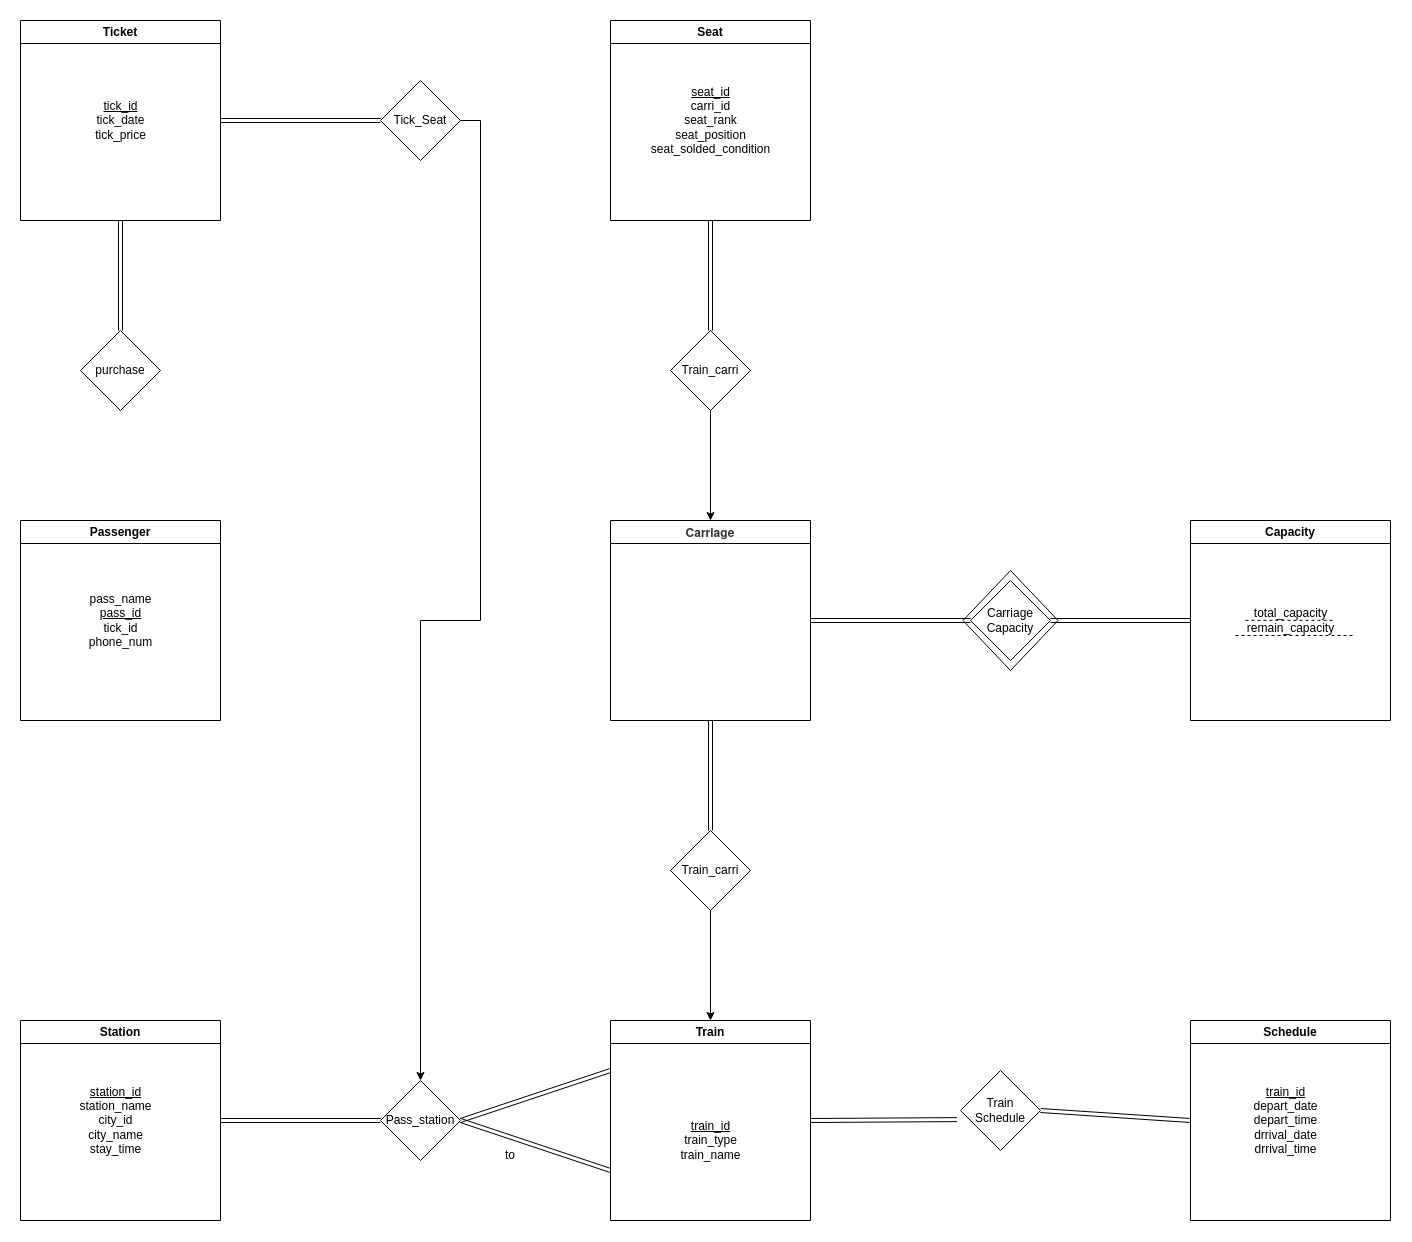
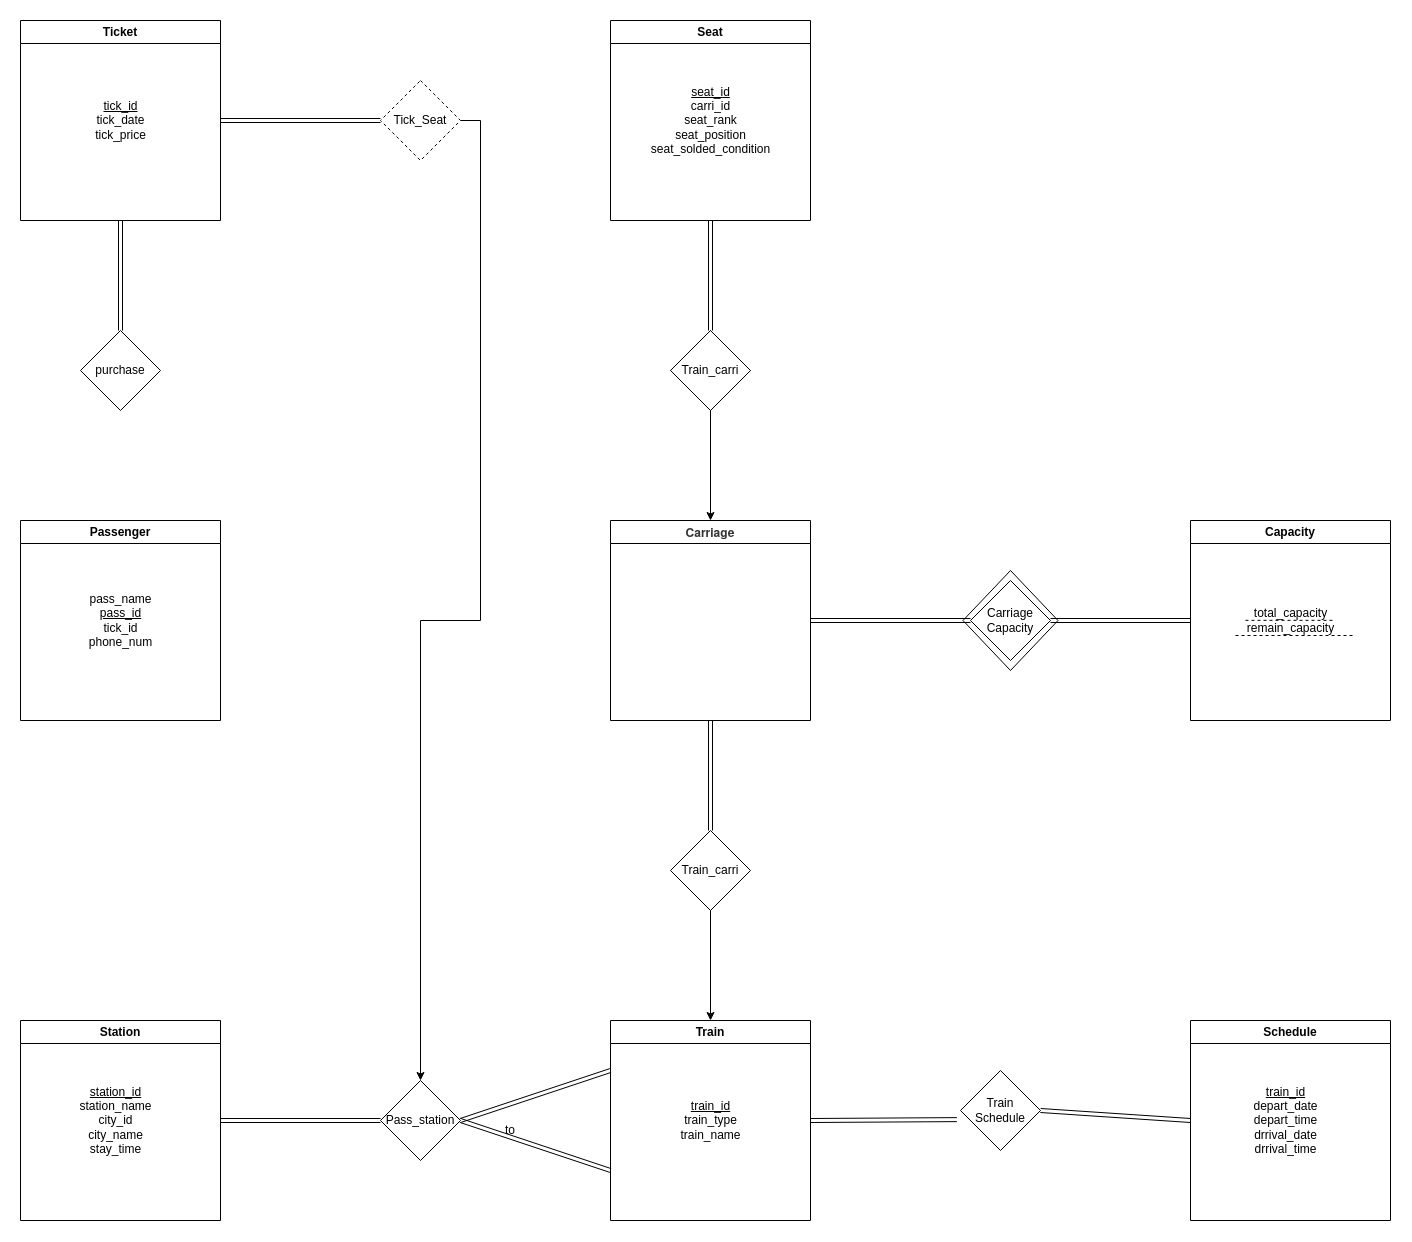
node "Tick_Seat": style solid -> dashed
node "train_id train_type train_name": moved (711, 1141) -> (711, 1121)
node "to": moved (511, 1156) -> (511, 1131)
